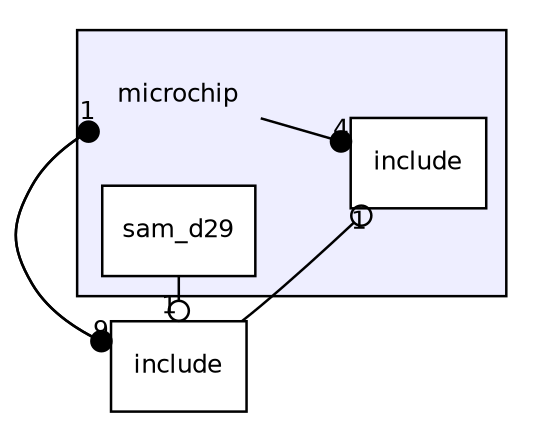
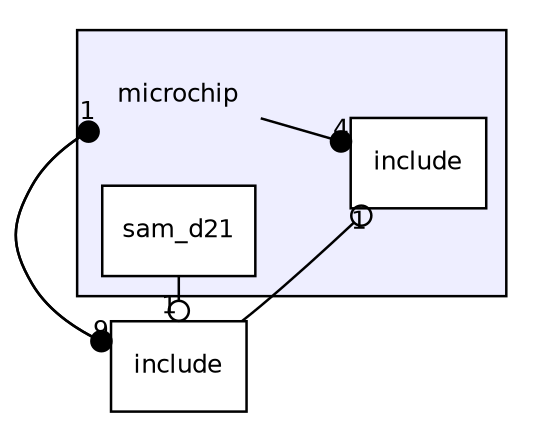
node "sam_d29": label "sam_d29" -> "sam_d21"
